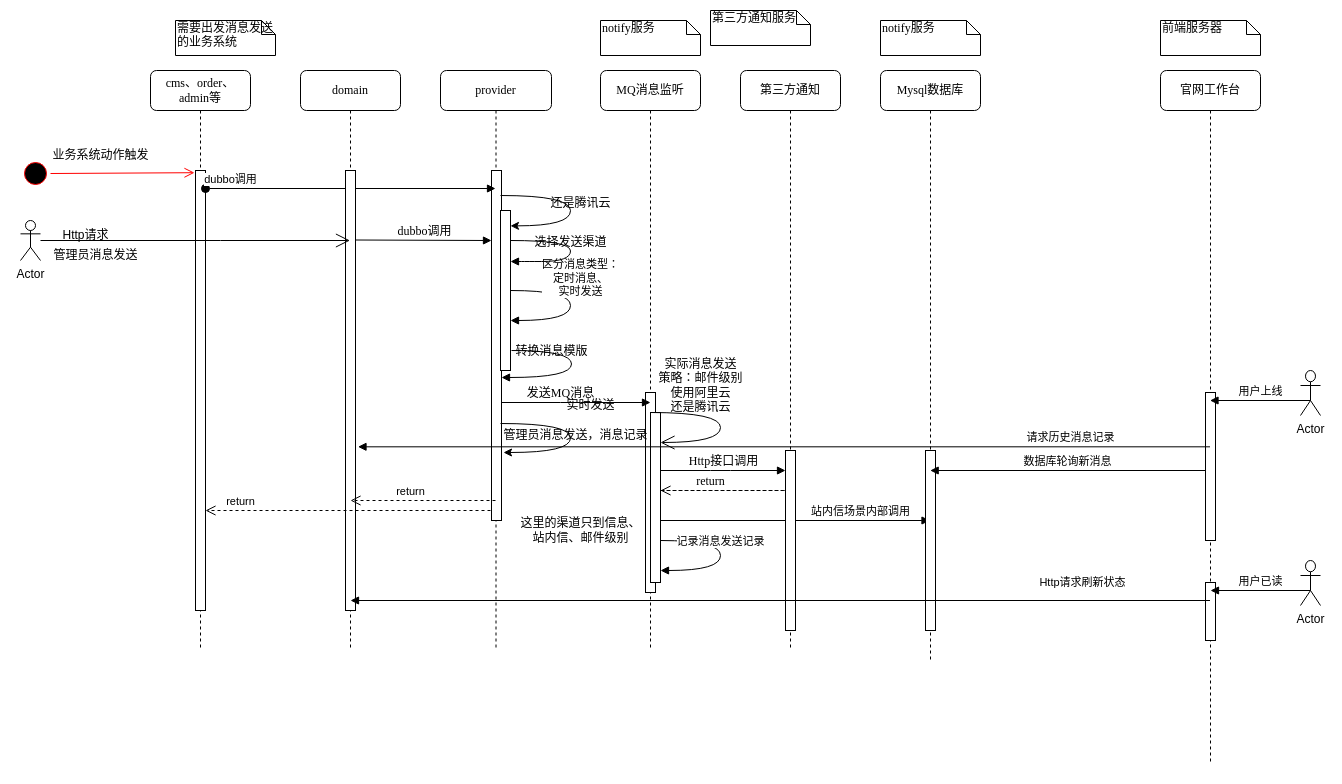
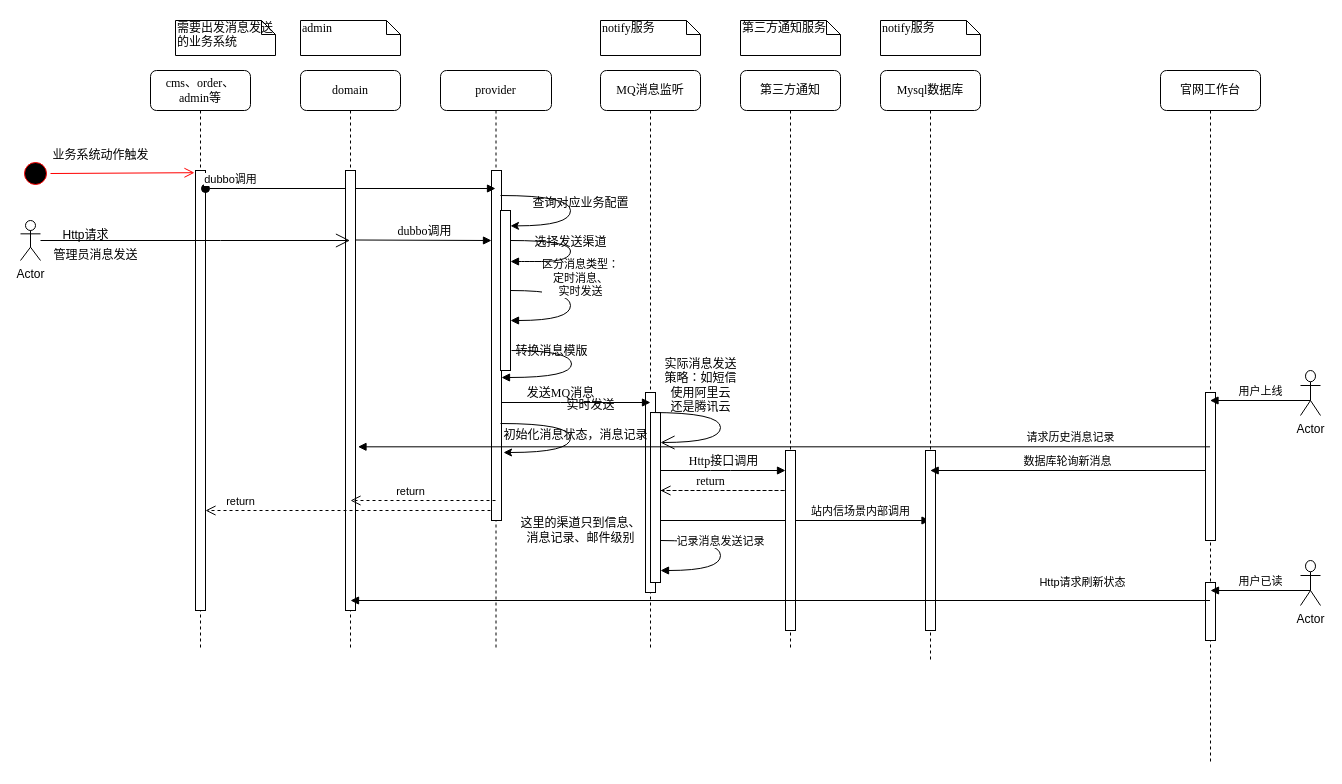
node "第三方通知服务": moved (761, 28) -> (791, 38)
node "admin": added
node "前端服务器": removed
node "还是腾讯云": label "还是腾讯云" -> "查询对应业务配置"
node "实际消息发送 策略：邮件级别 使用阿里云 还是腾讯云": label "实际消息发送 策略：邮件级别 使用阿里云 还是腾讯云" -> "实际消息发送 策略：如短信 使用阿里云 还是腾讯云"
node "管理员消息发送，消息记录": label "管理员消息发送，消息记录" -> "初始化消息状态，消息记录"
node "这里的渠道只到信息、 站内信、邮件级别": label "这里的渠道只到信息、 站内信、邮件级别" -> "这里的渠道只到信息、 消息记录、邮件级别"
